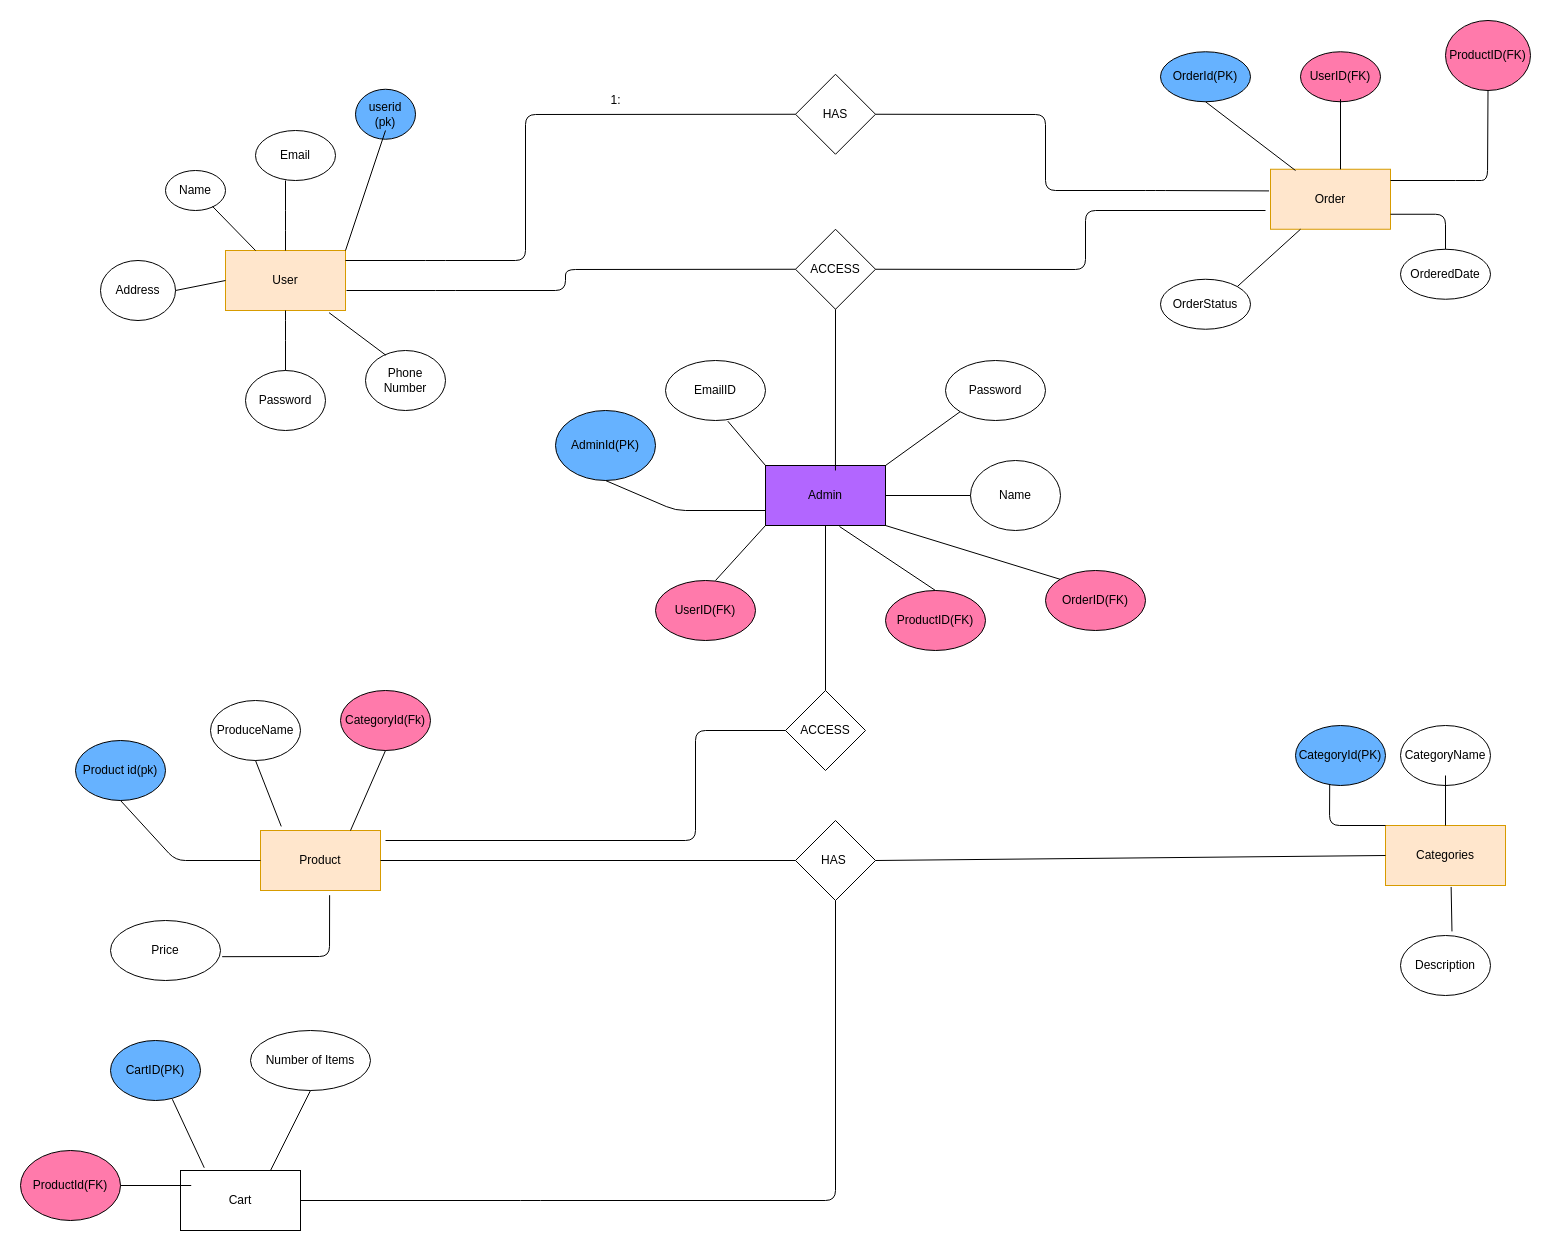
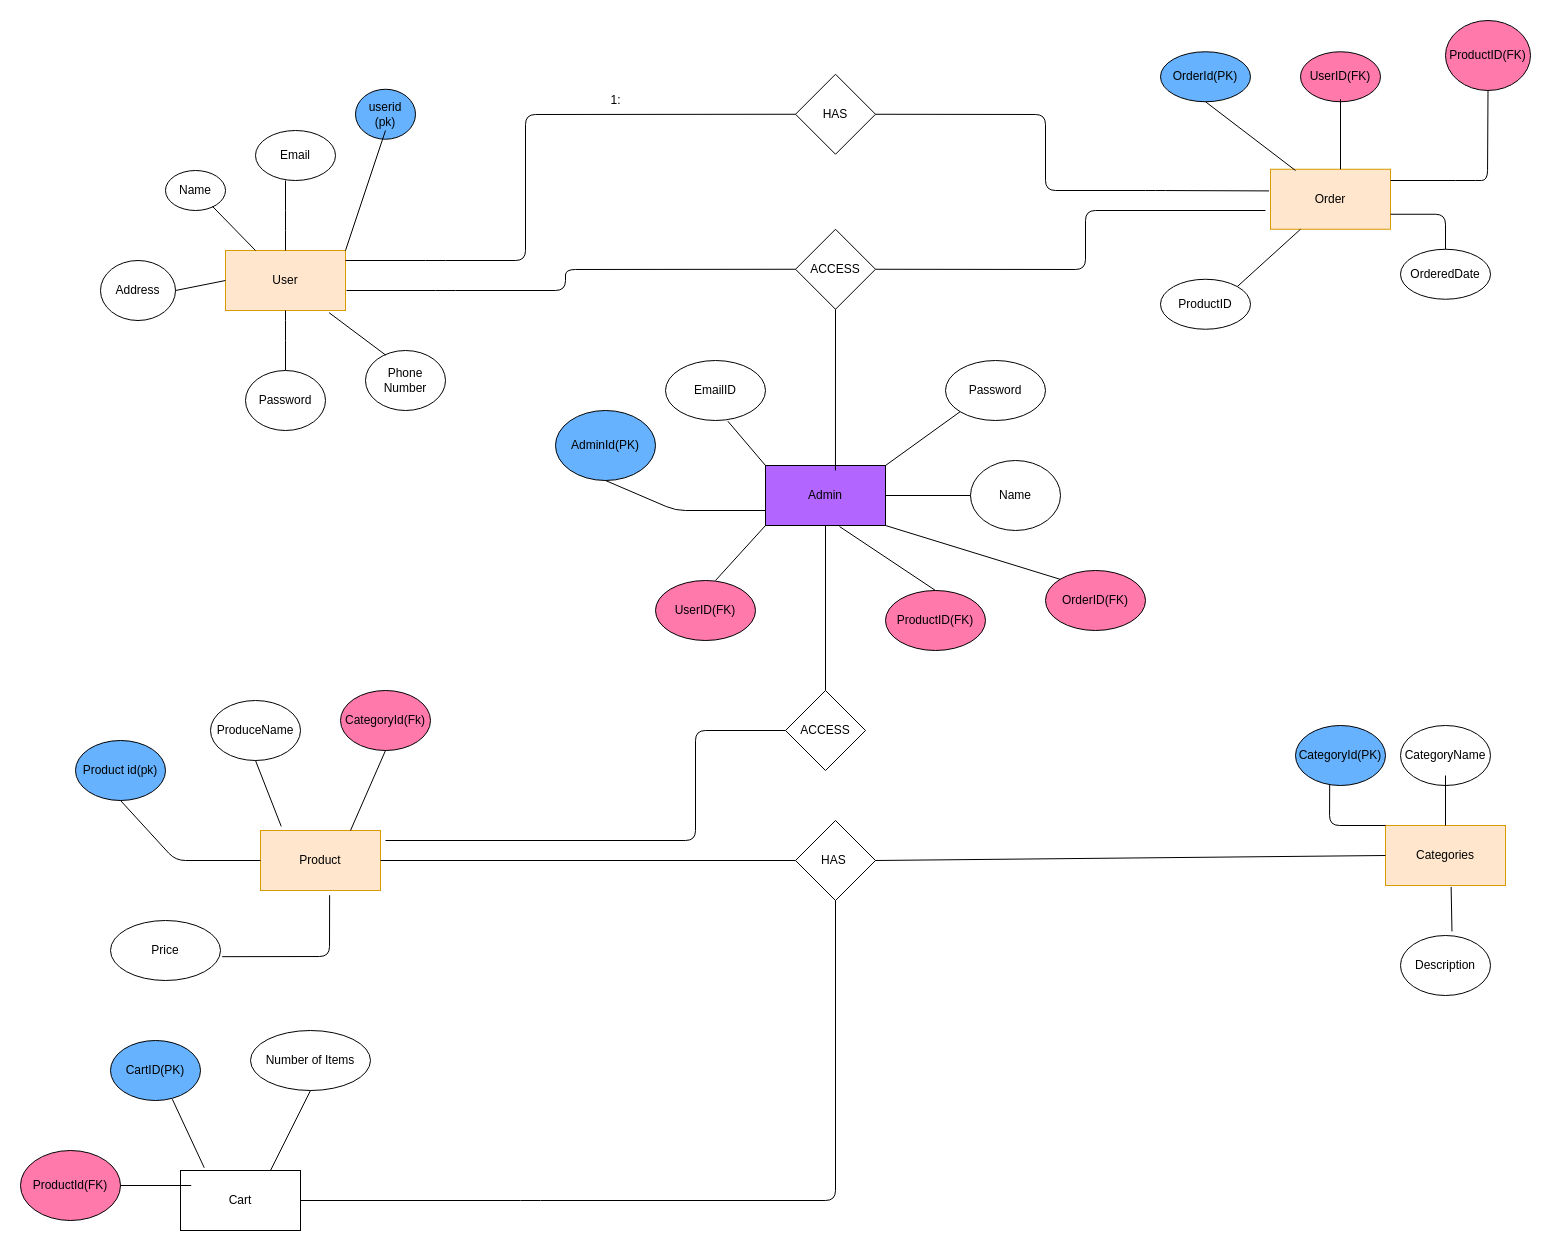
node "OrderStatus": label "OrderStatus" -> "ProductID"
